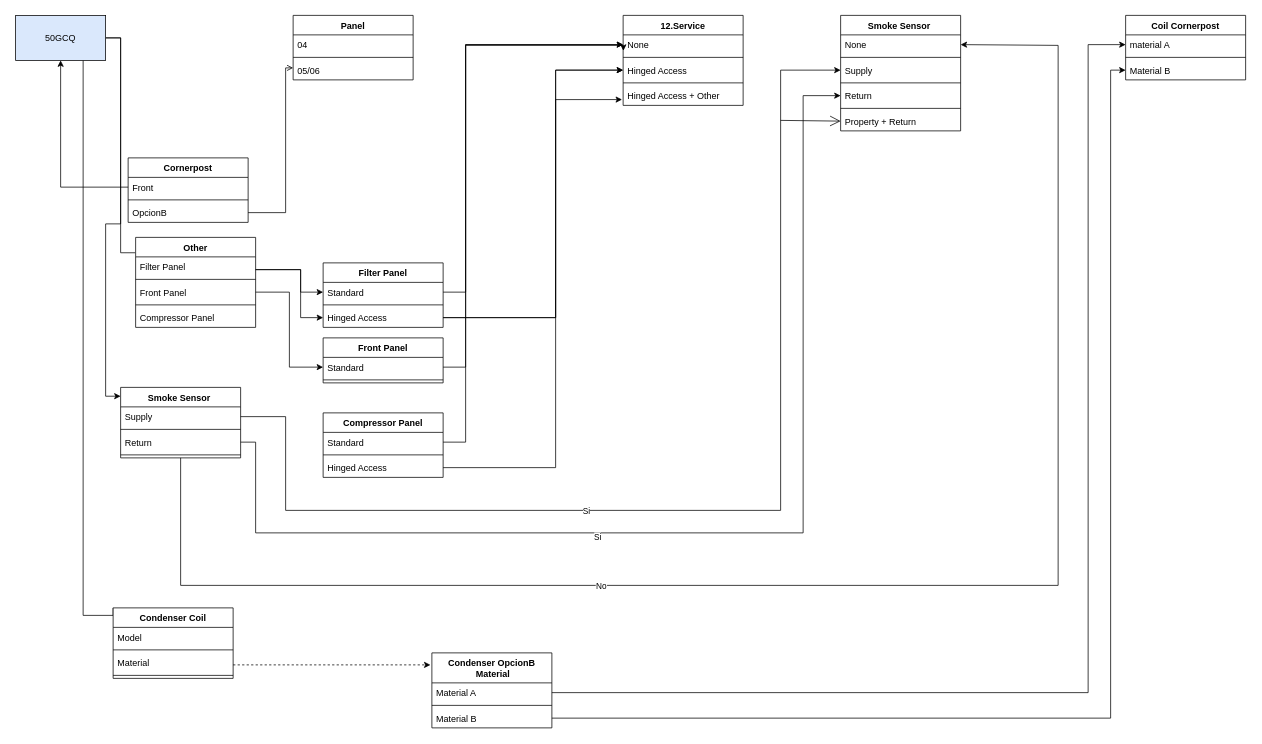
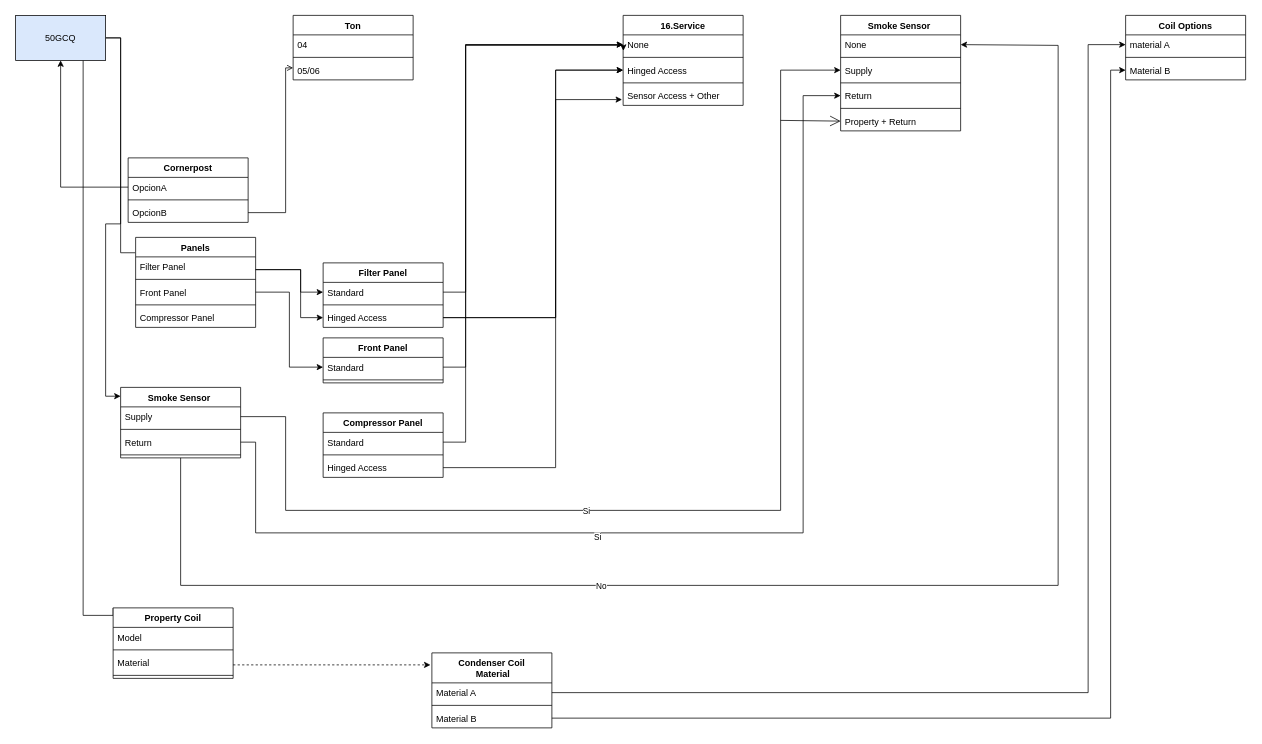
node "Panel": label "Panel" -> "Ton"
node "12.Service": label "12.Service" -> "16.Service"
node "Coil Cornerpost": label "Coil Cornerpost" -> "Coil Options"
node "Hinged Access + Other": label "Hinged Access + Other" -> "Sensor Access + Other"
node "Front": label "Front" -> "OpcionA"
node "Other": label "Other" -> "Panels"
node "Condenser Coil": label "Condenser Coil" -> "Property Coil"
node "Condenser OpcionB Material": label "Condenser OpcionB Material" -> "Condenser Coil Material"
